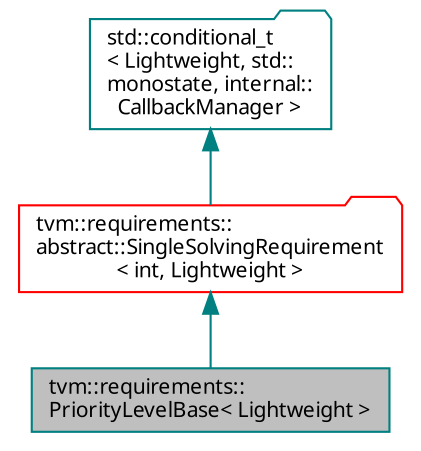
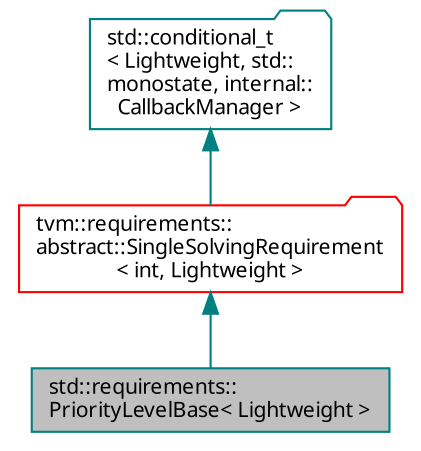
node "tvm::requirements:: PriorityLevelBase< Lightweight >": label "tvm::requirements:: PriorityLevelBase< Lightweight >" -> "std::requirements:: PriorityLevelBase< Lightweight >"
